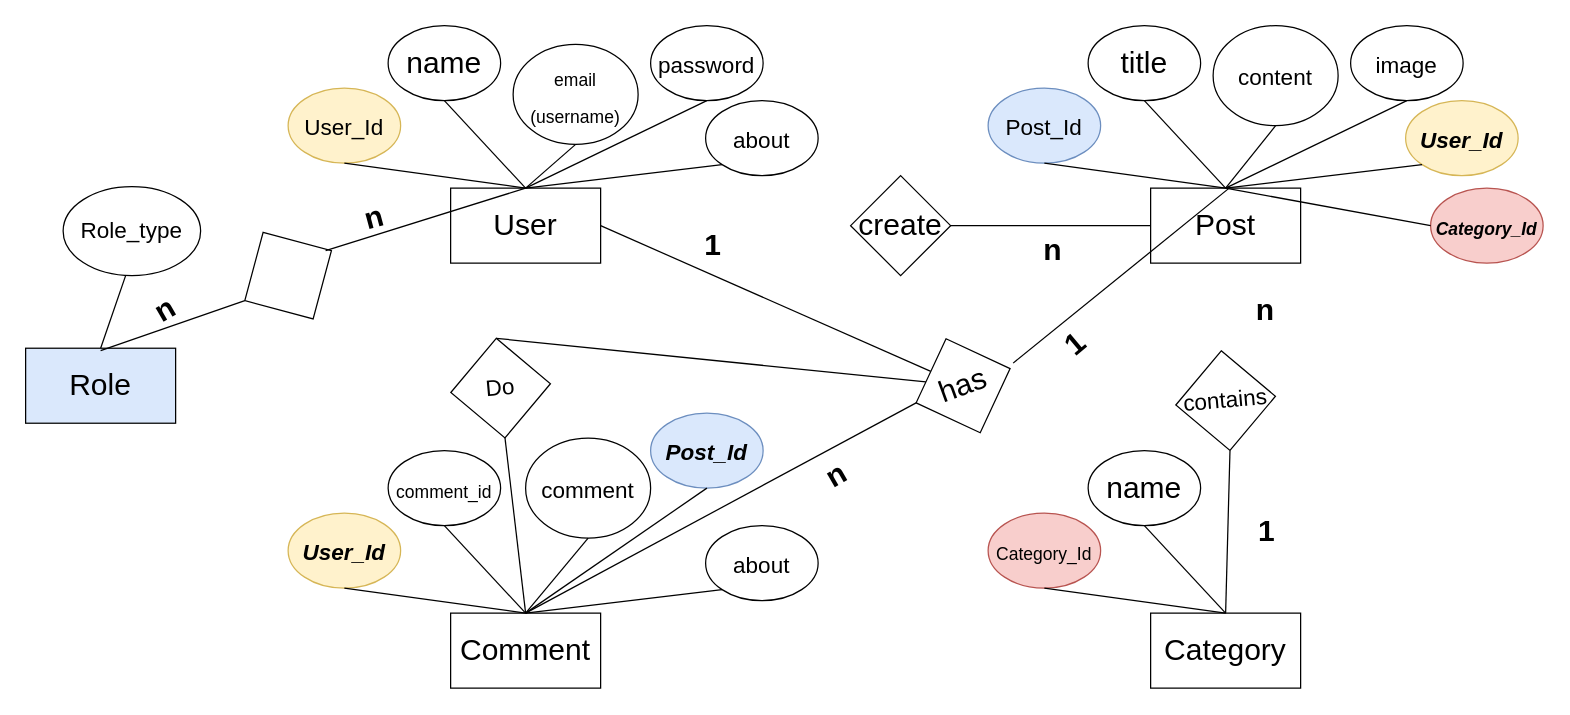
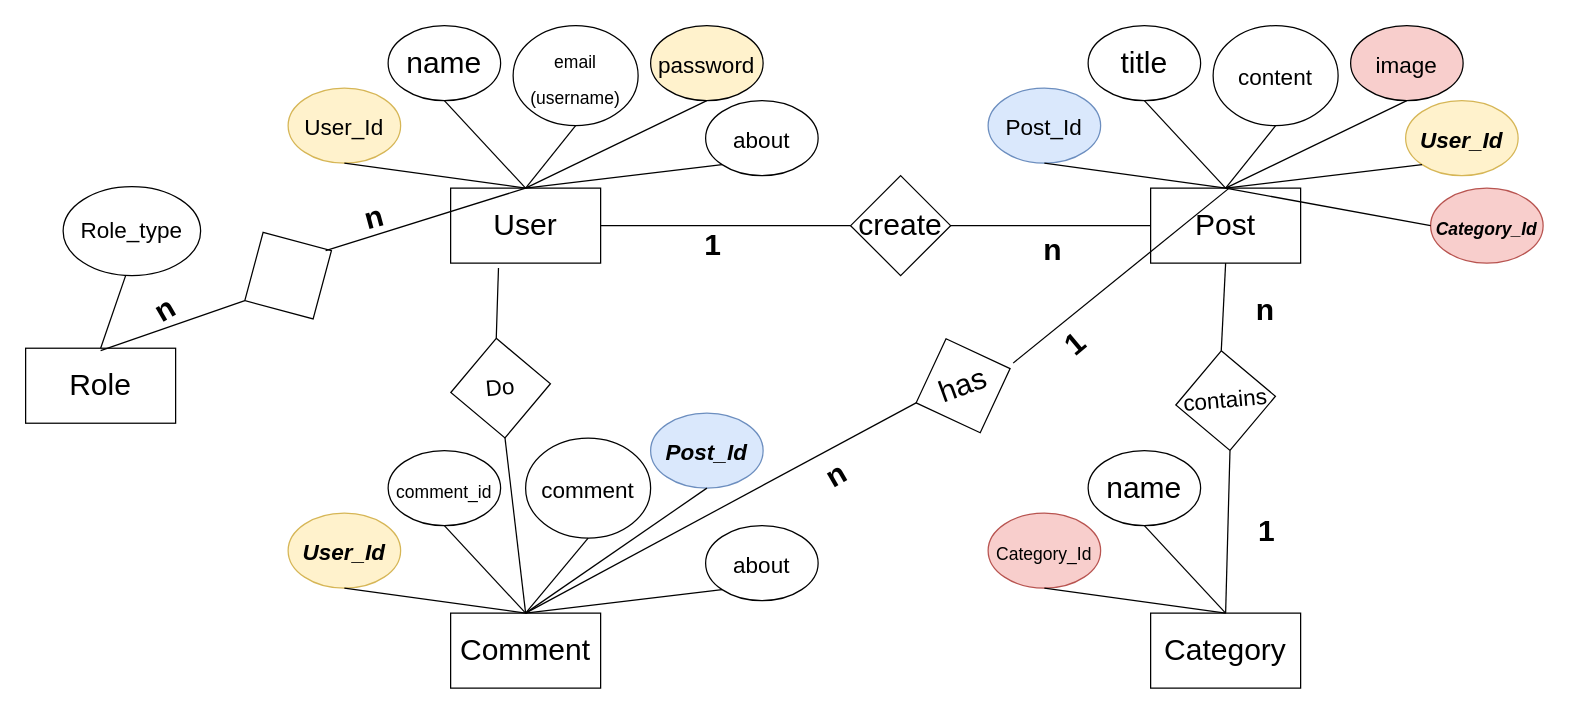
node "password": fillcolor #ffffff -> #fff2cc
node "image": fillcolor #ffffff -> #f8cecc
node "email (username)": moved (576, 94) -> (576, 76)
edge "User" -- "has": now "User" -- "create"
edge "Post" -- "contains": added
edge "has" -- "Do": now "User" -- "Do"
node "Role": fillcolor #dae8fc -> #ffffff
